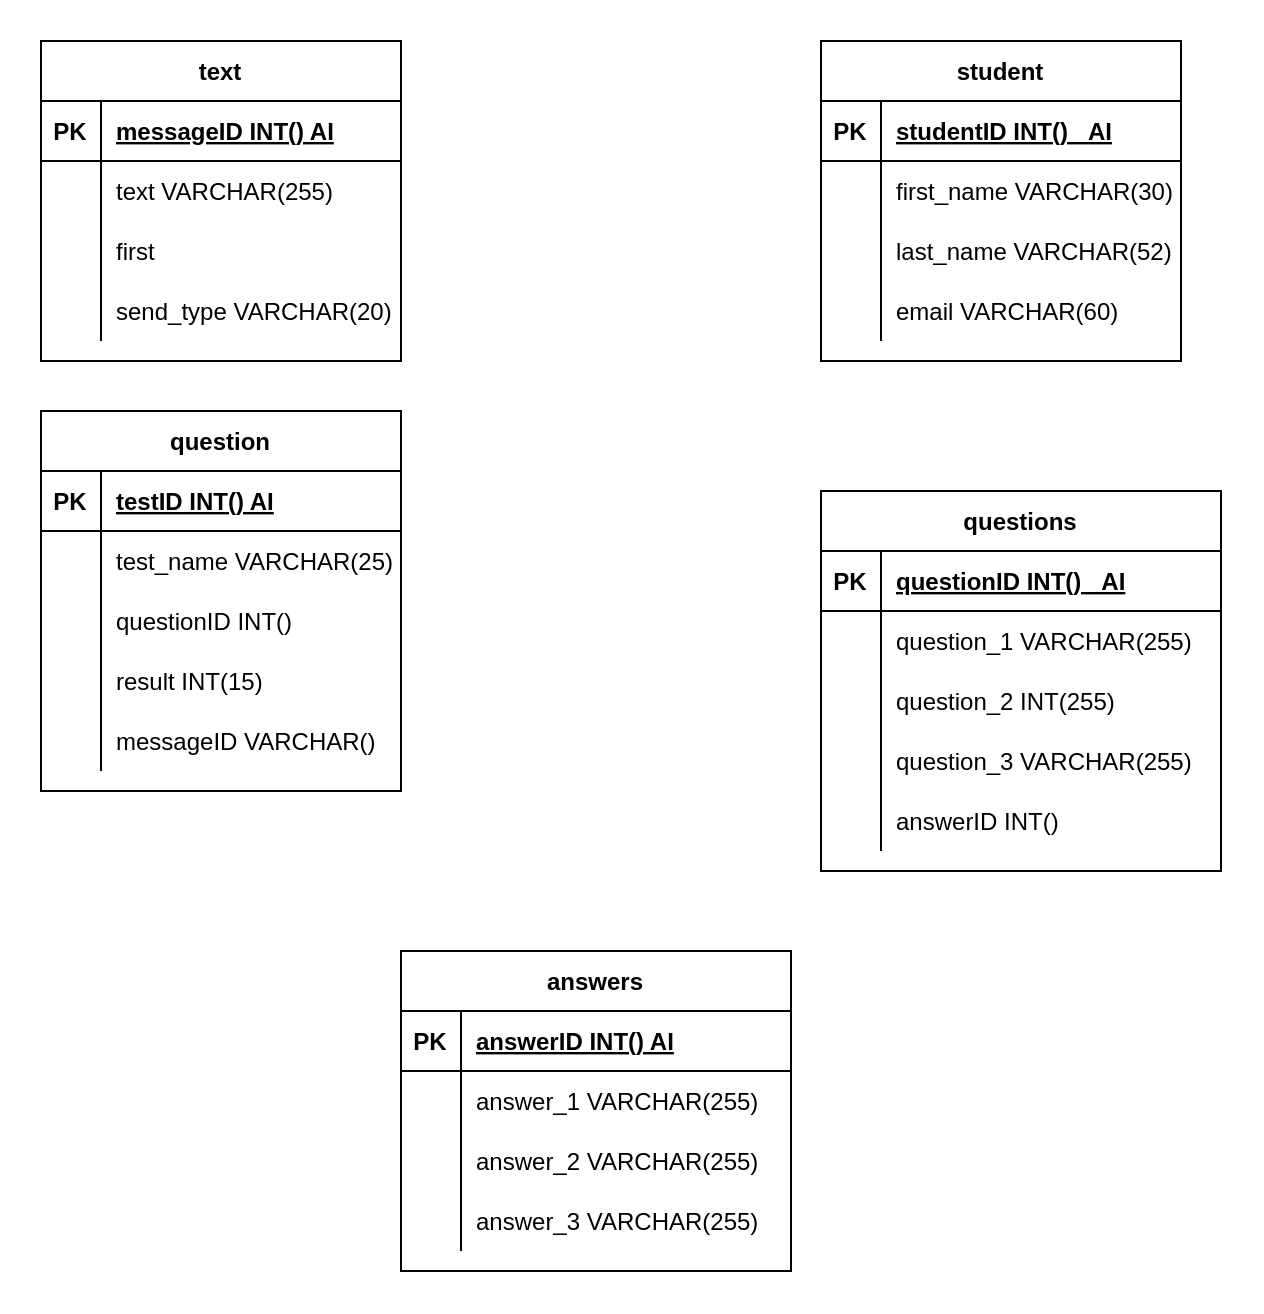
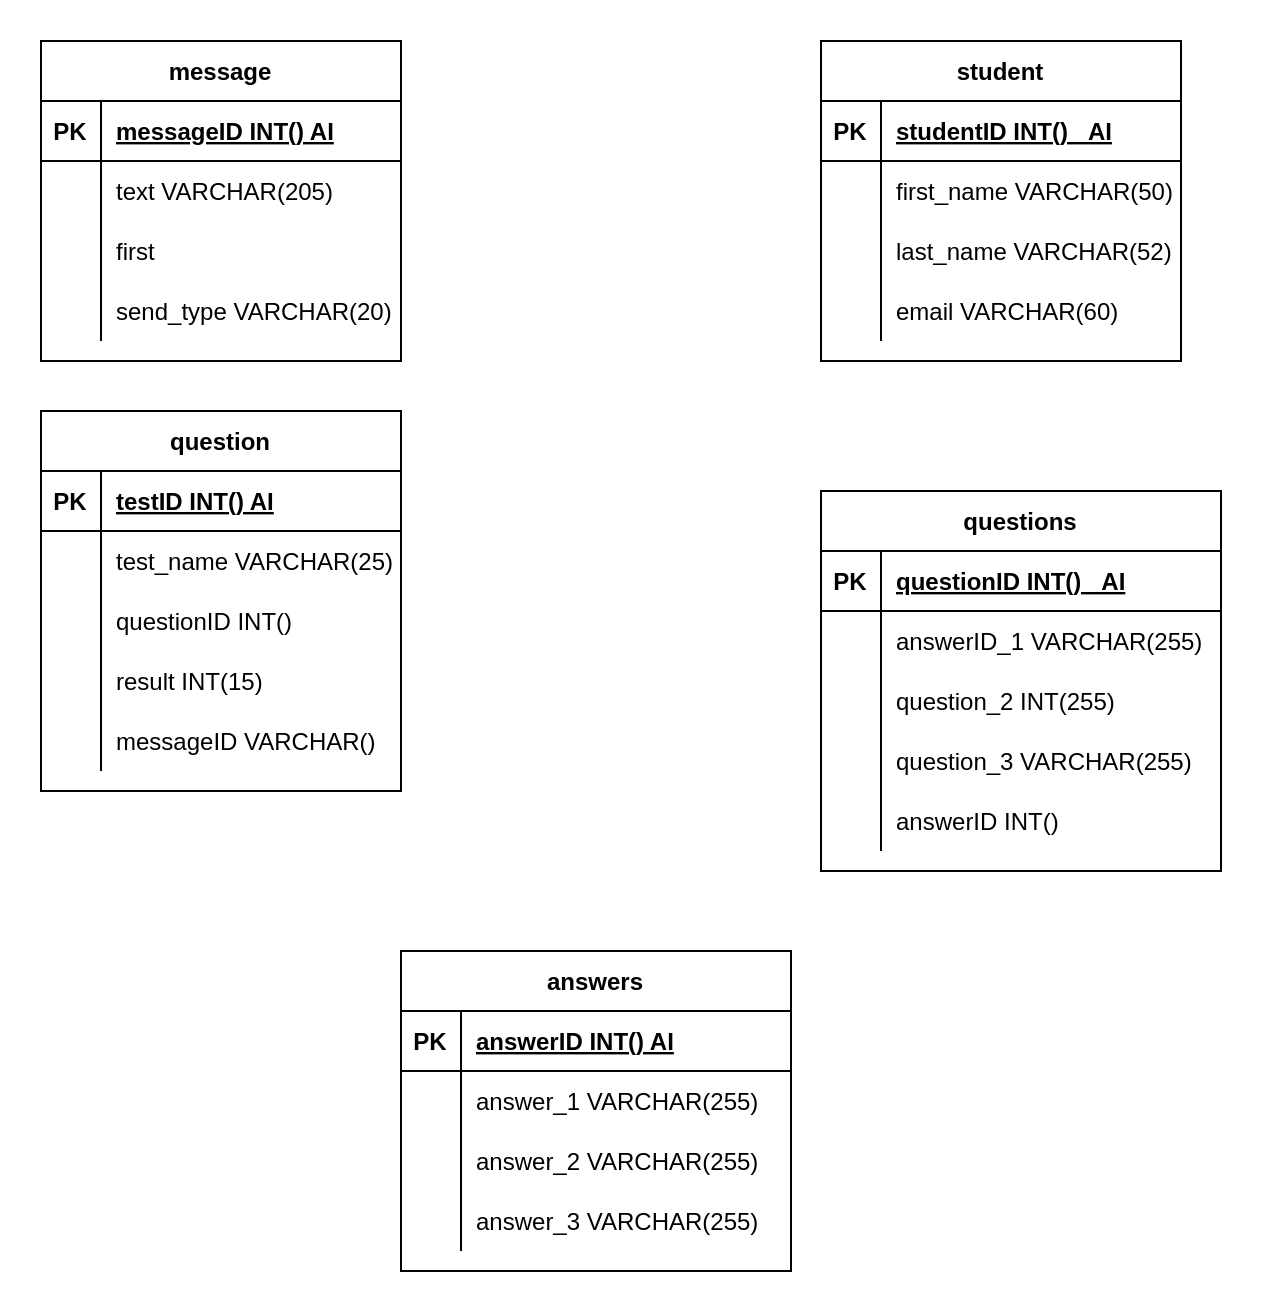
node "text": label "text" -> "message"
node "text VARCHAR(255)": label "text VARCHAR(255)" -> "text VARCHAR(205)"
node "first_name VARCHAR(30)": label "first_name VARCHAR(30)" -> "first_name VARCHAR(50)"
node "question_1 VARCHAR(255)": label "question_1 VARCHAR(255)" -> "answerID_1 VARCHAR(255)"
